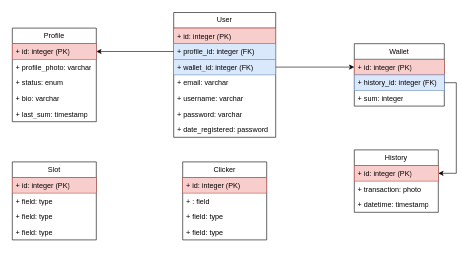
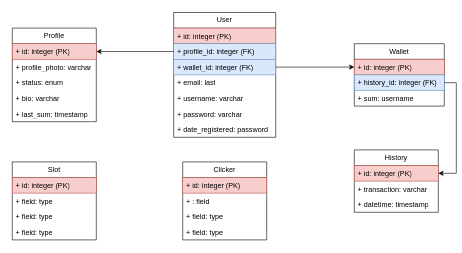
node "+ email: varchar": label "+ email: varchar" -> "+ email: last"
node "+ sum: integer": label "+ sum: integer" -> "+ sum: username"
node "+ transaction: photo": label "+ transaction: photo" -> "+ transaction: varchar"
